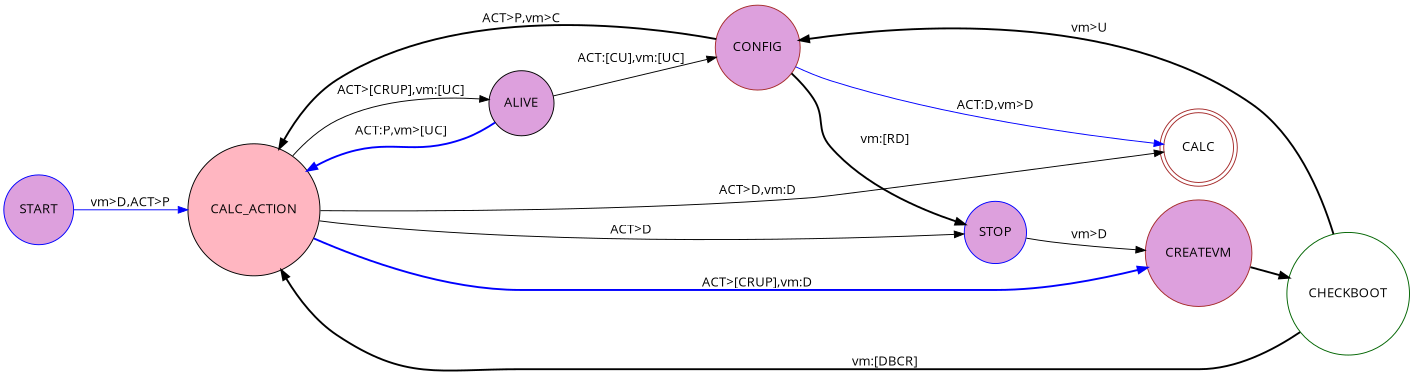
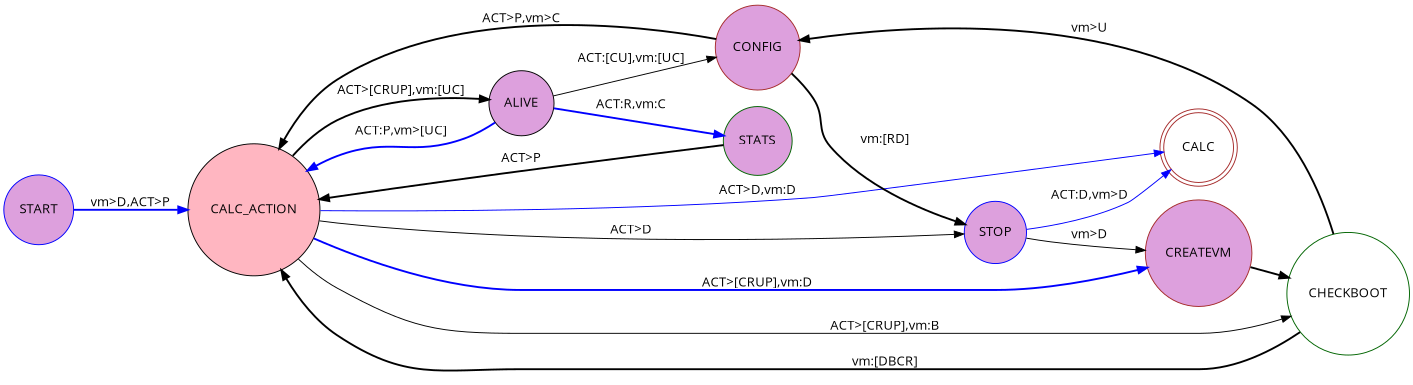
edge "CALC_ACTION" -> "ALIVE": style solid -> bold
edge "CONFIG" -> "CALC": now "STOP" -> "CALC"
node "STATS": added
edge "CALC_ACTION" -> "CALC": color black -> blue
edge "START" -> "CALC_ACTION": style solid -> bold
edge "CALC_ACTION" -> "CHECKBOOT": added, label "ACT>[CRUP],vm:B"
